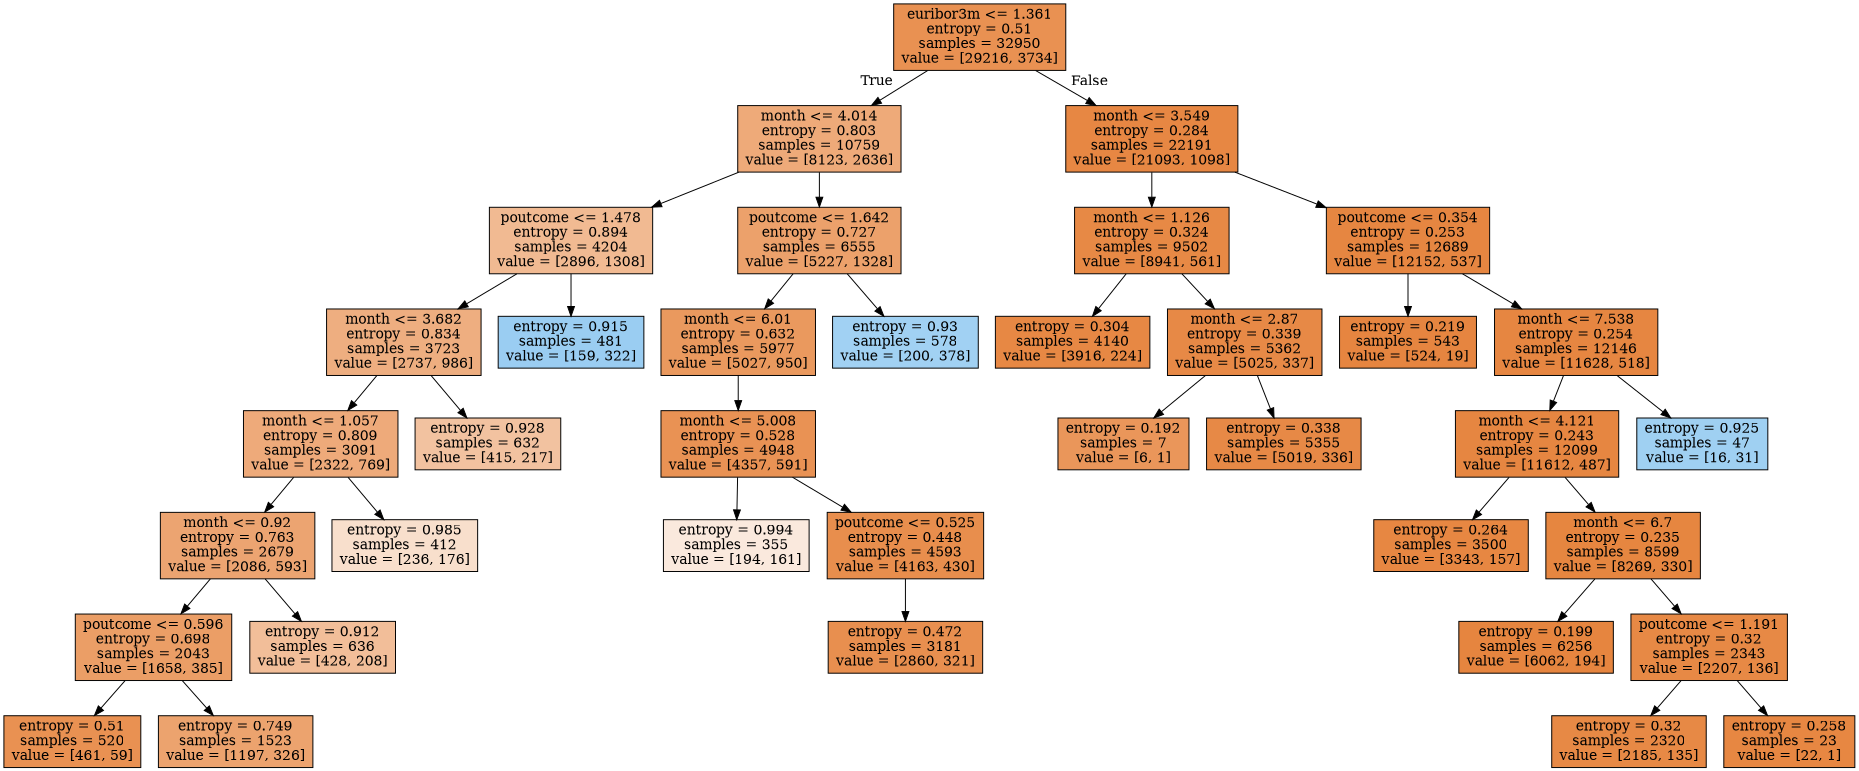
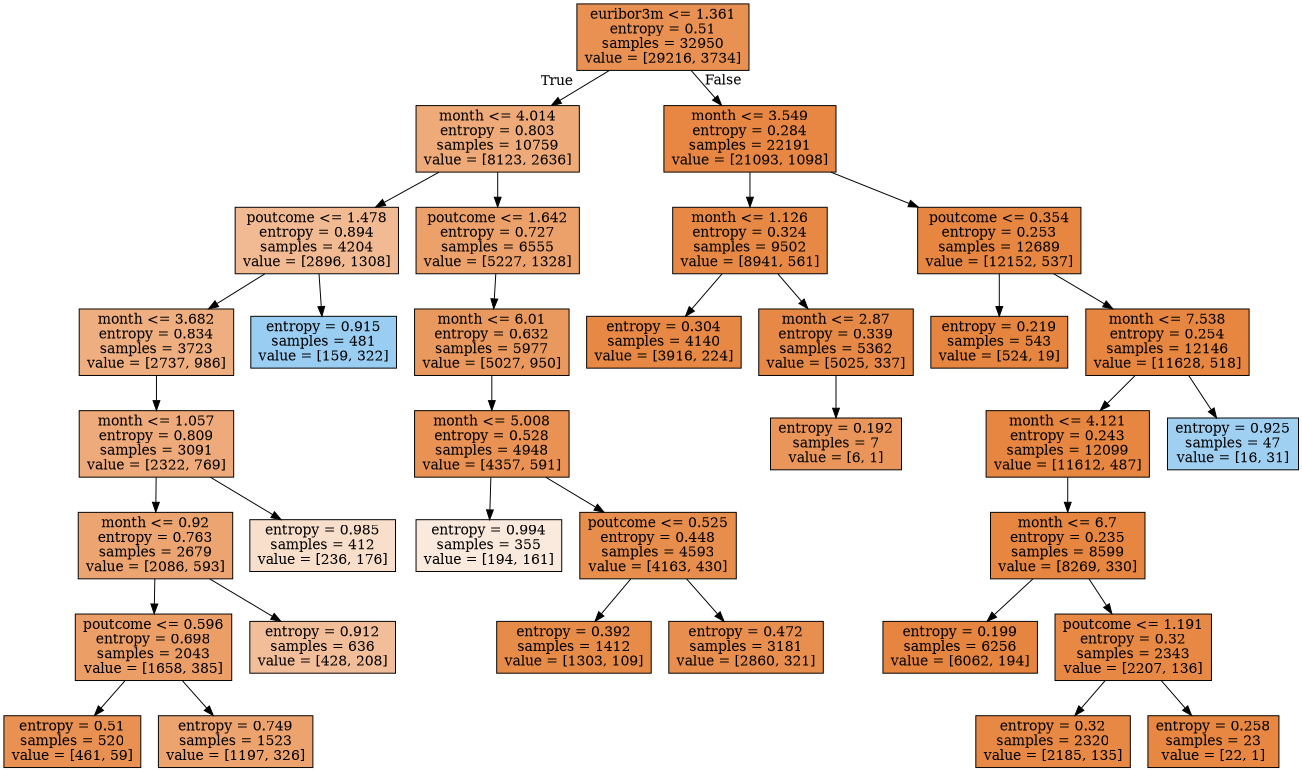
node "entropy = 0.93 samples = 578 value = [200, 378]": removed
node "entropy = 0.928 samples = 632 value = [415, 217]": removed
node "entropy = 0.338 samples = 5355 value = [5019, 336]": removed
node "entropy = 0.264 samples = 3500 value = [3343, 157]": removed
node "entropy = 0.392 samples = 1412 value = [1303, 109]": added
